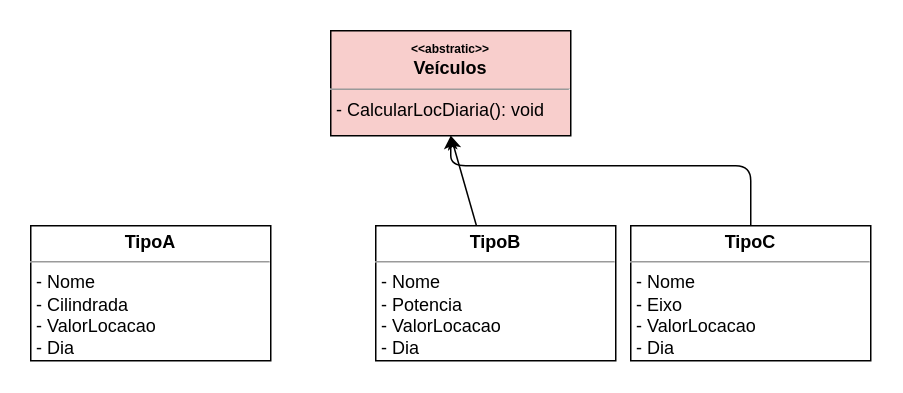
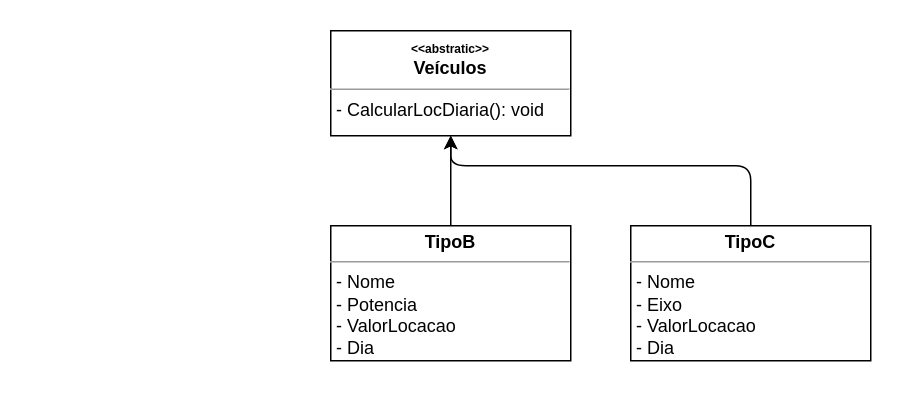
node "<<abstratic>> Veículos - CalcularLocDiaria(): void": fillcolor #f8cecc -> #ffffff
node "TipoA - Nome - Cilindrada - ValorLocacao - Dia": removed
node "TipoB - Nome - Potencia - ValorLocacao - Dia": moved (496, 293) -> (451, 293)
